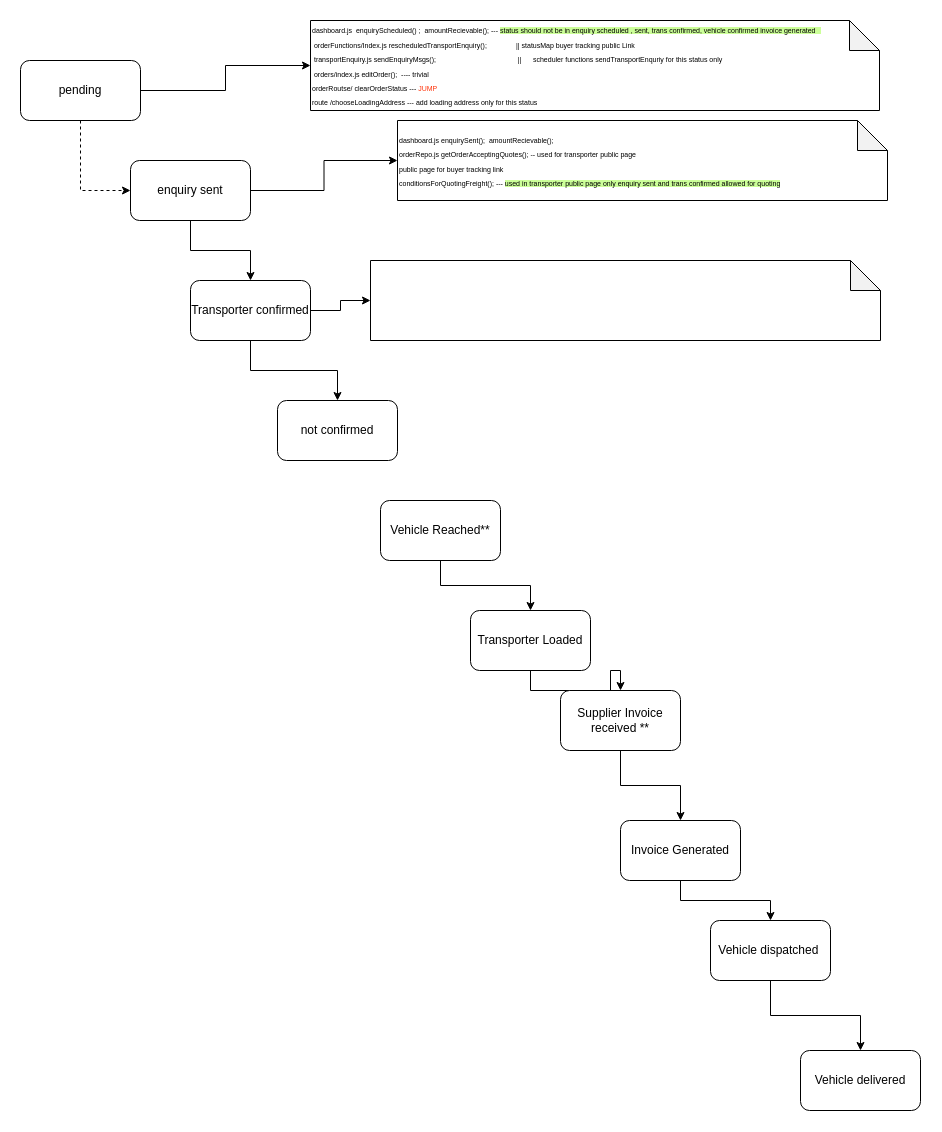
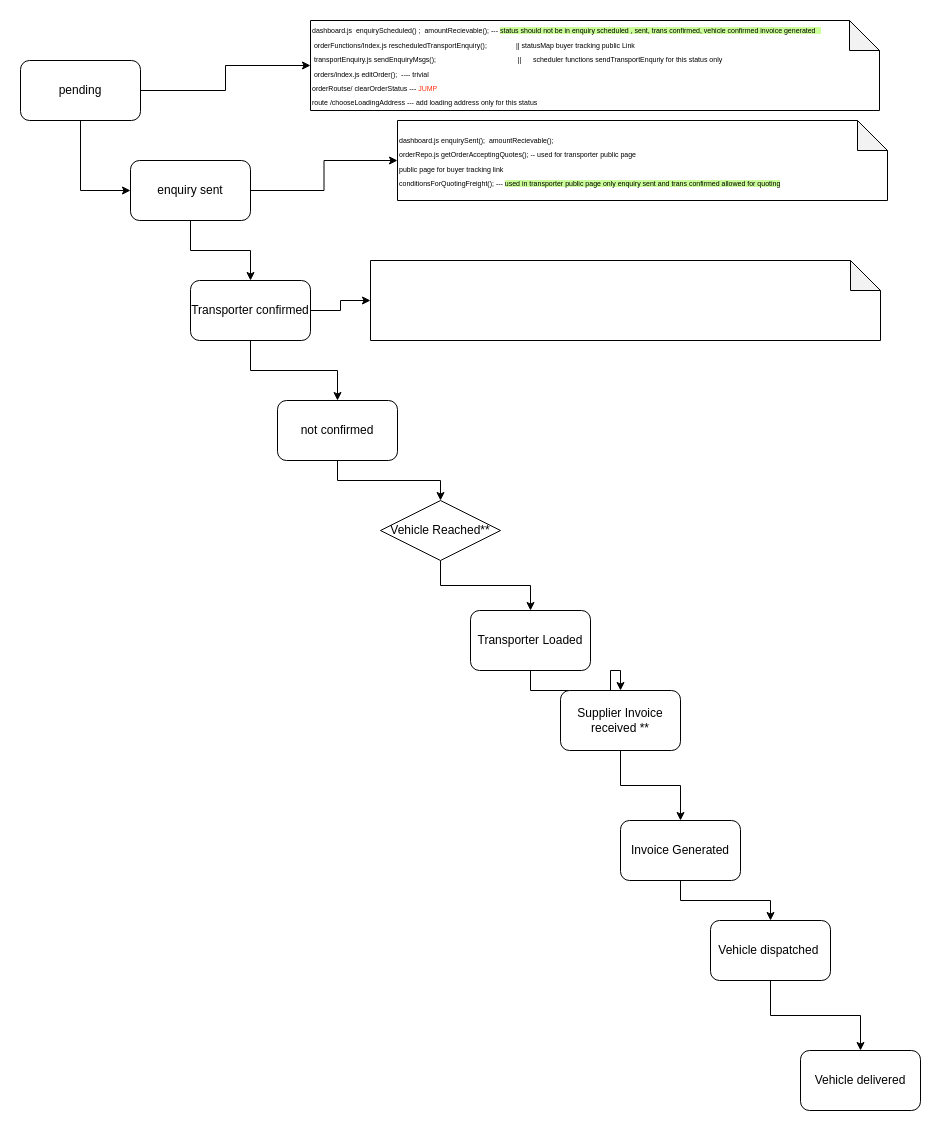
edge "pending" -> "enquiry sent": style dashed -> solid
edge "not confirmed" -> "Vehicle Reached**": added
node "Vehicle Reached**": shape rounded rectangle -> diamond
